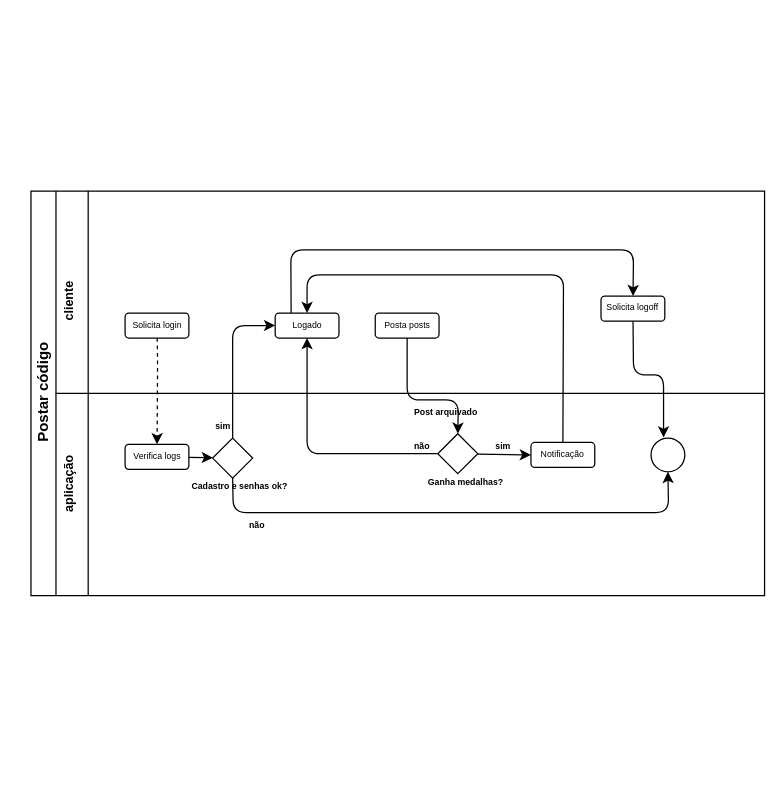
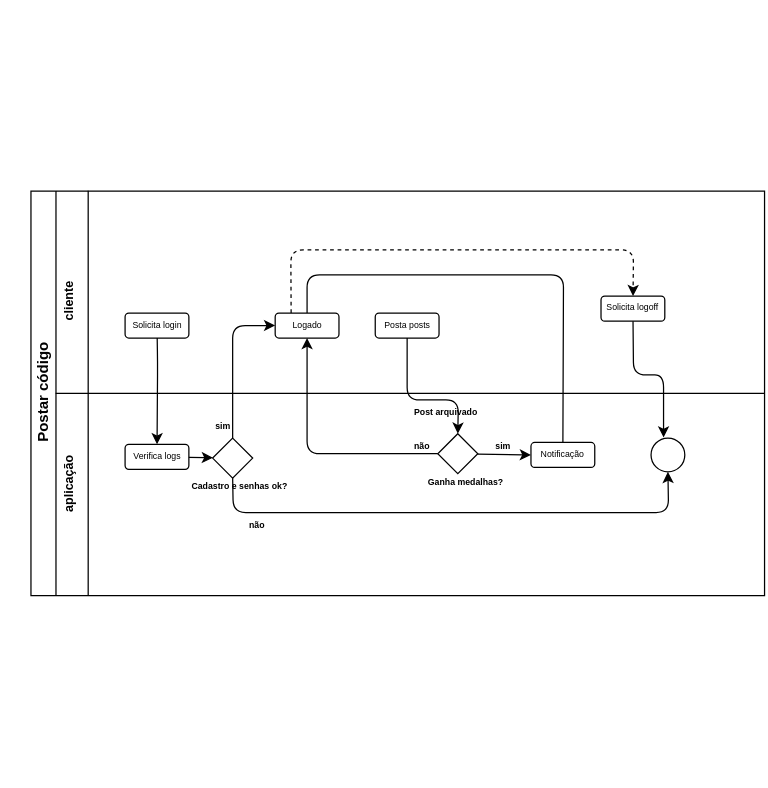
edge "Logado" -> "Solicita logoff": style solid -> dashed
edge "Notificação" -> "Logado": arrowhead classic -> none
edge "Solicita login" -> "Verifica logs": style dashed -> solid
